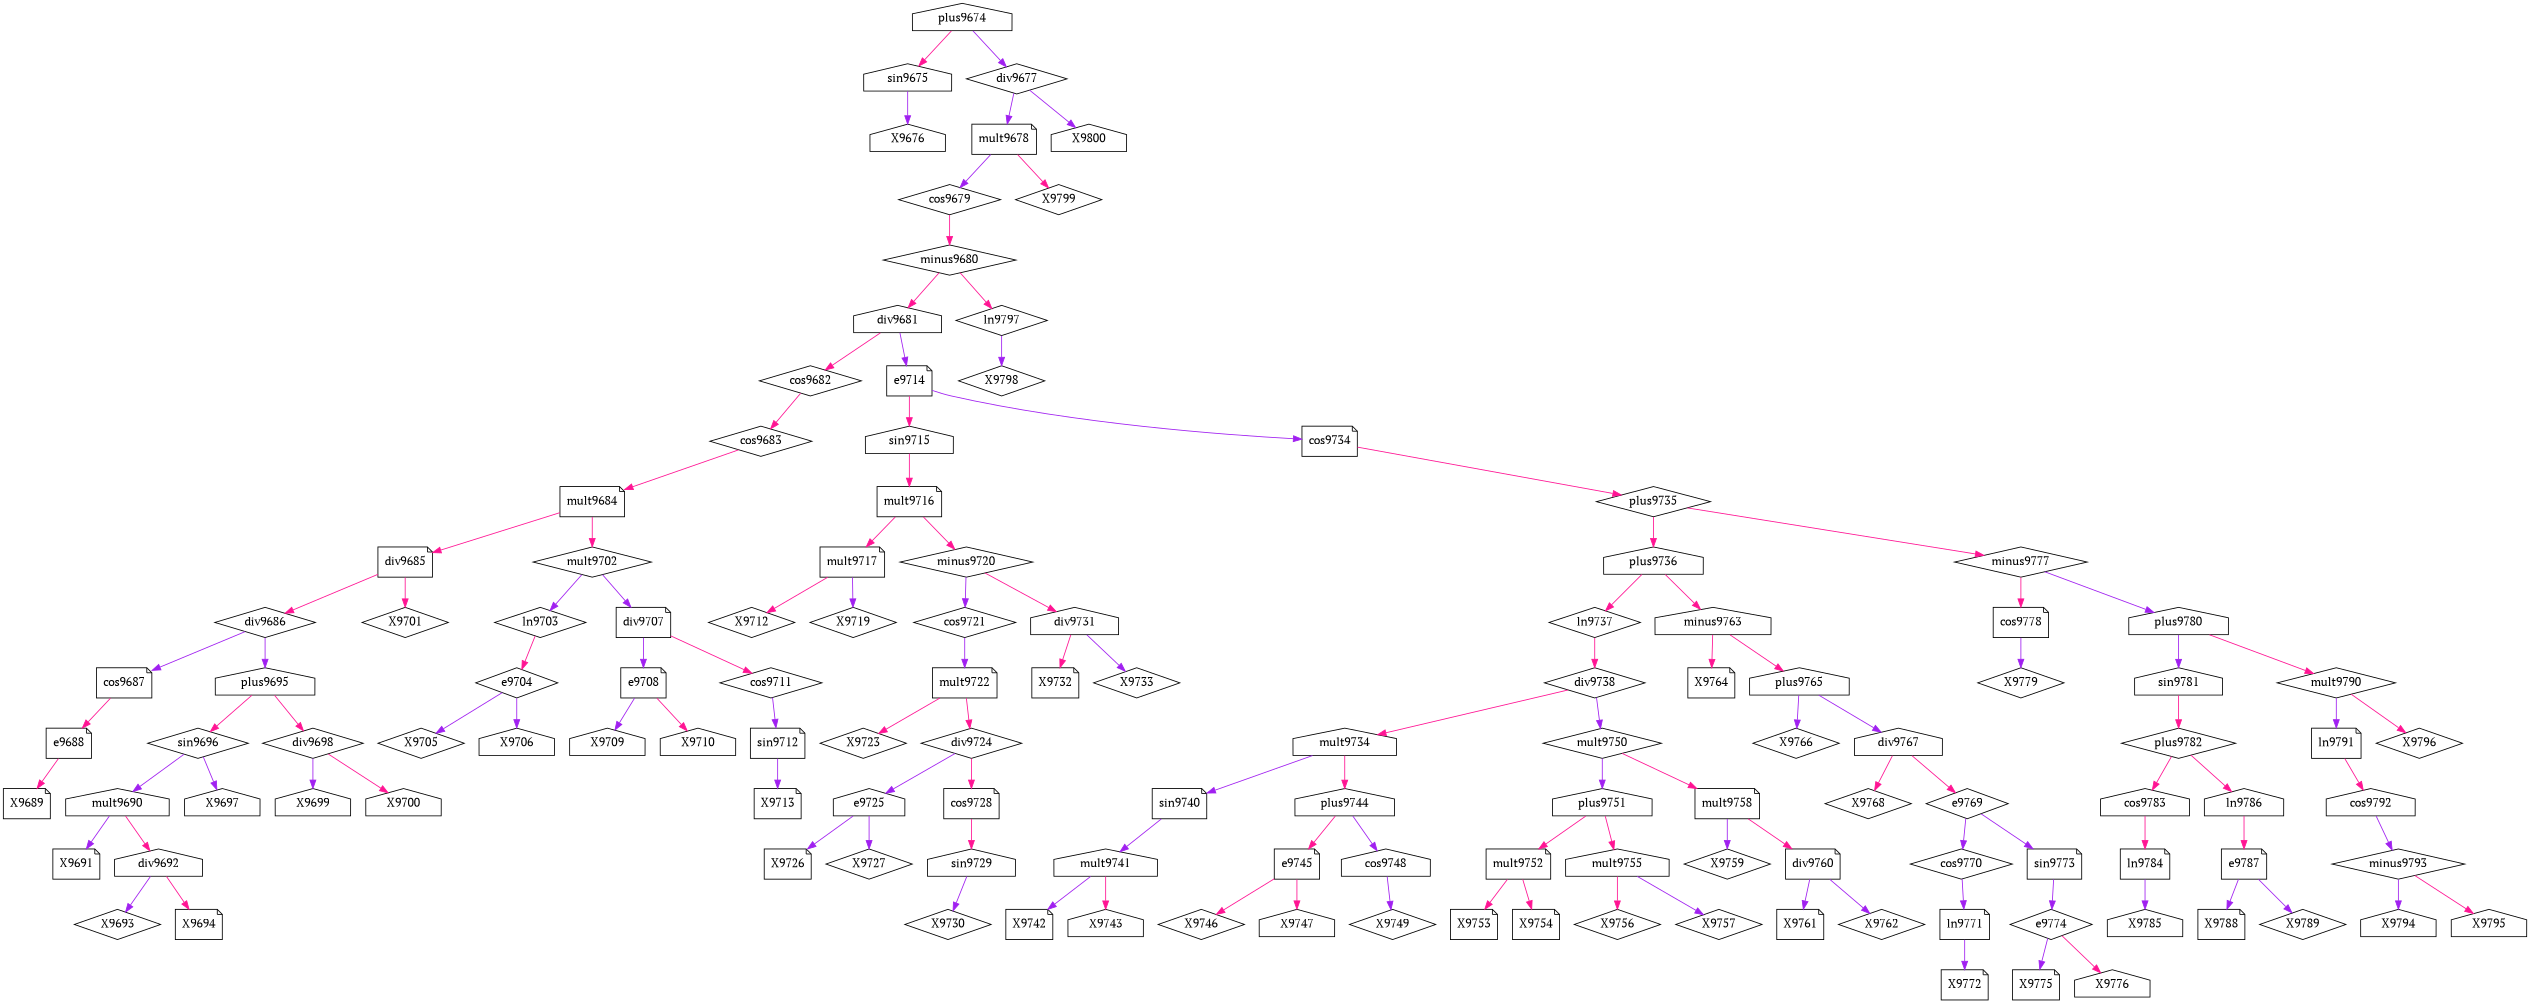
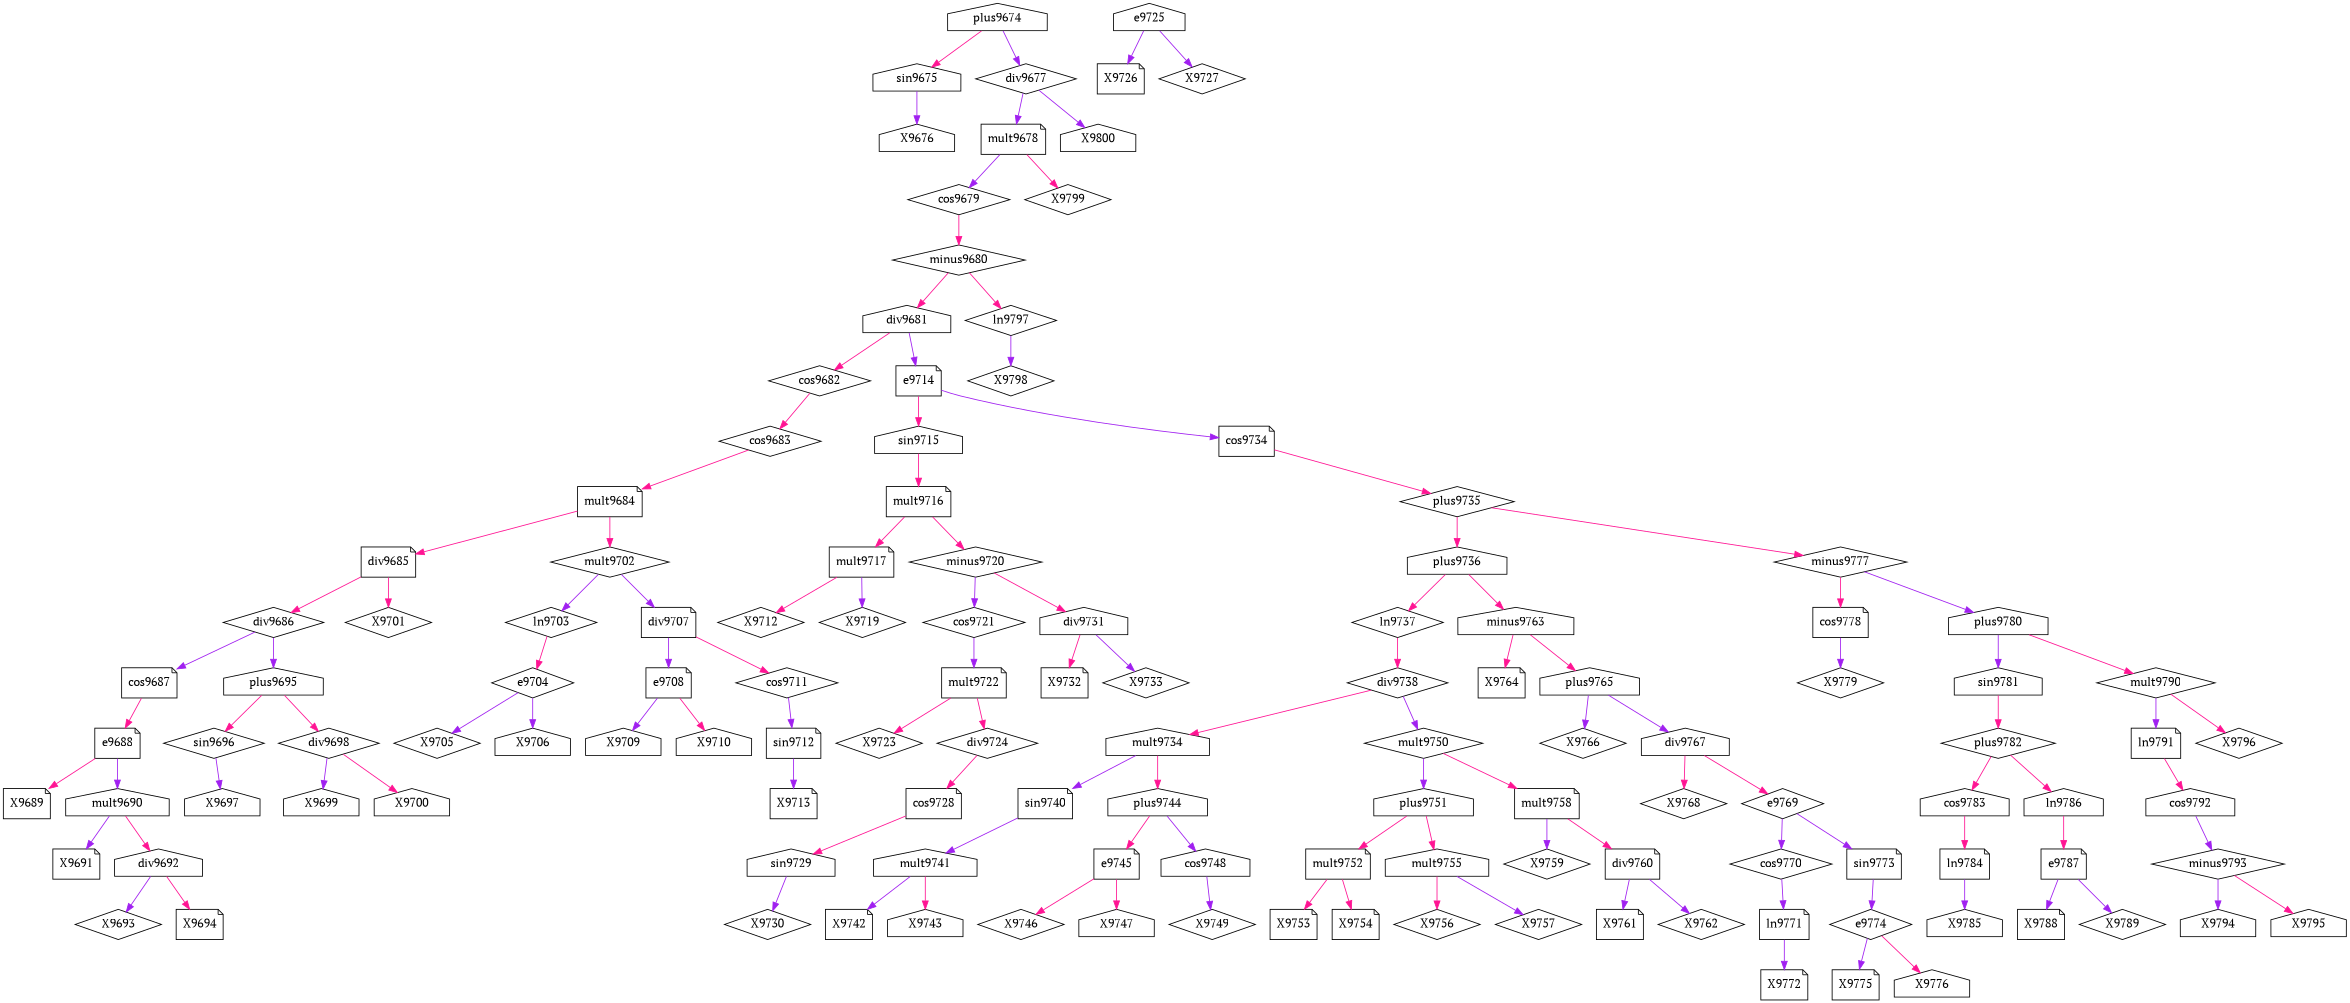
edge "sin9696" -> "mult9690": now "e9688" -> "mult9690"
edge "div9724" -> "e9725": removed
